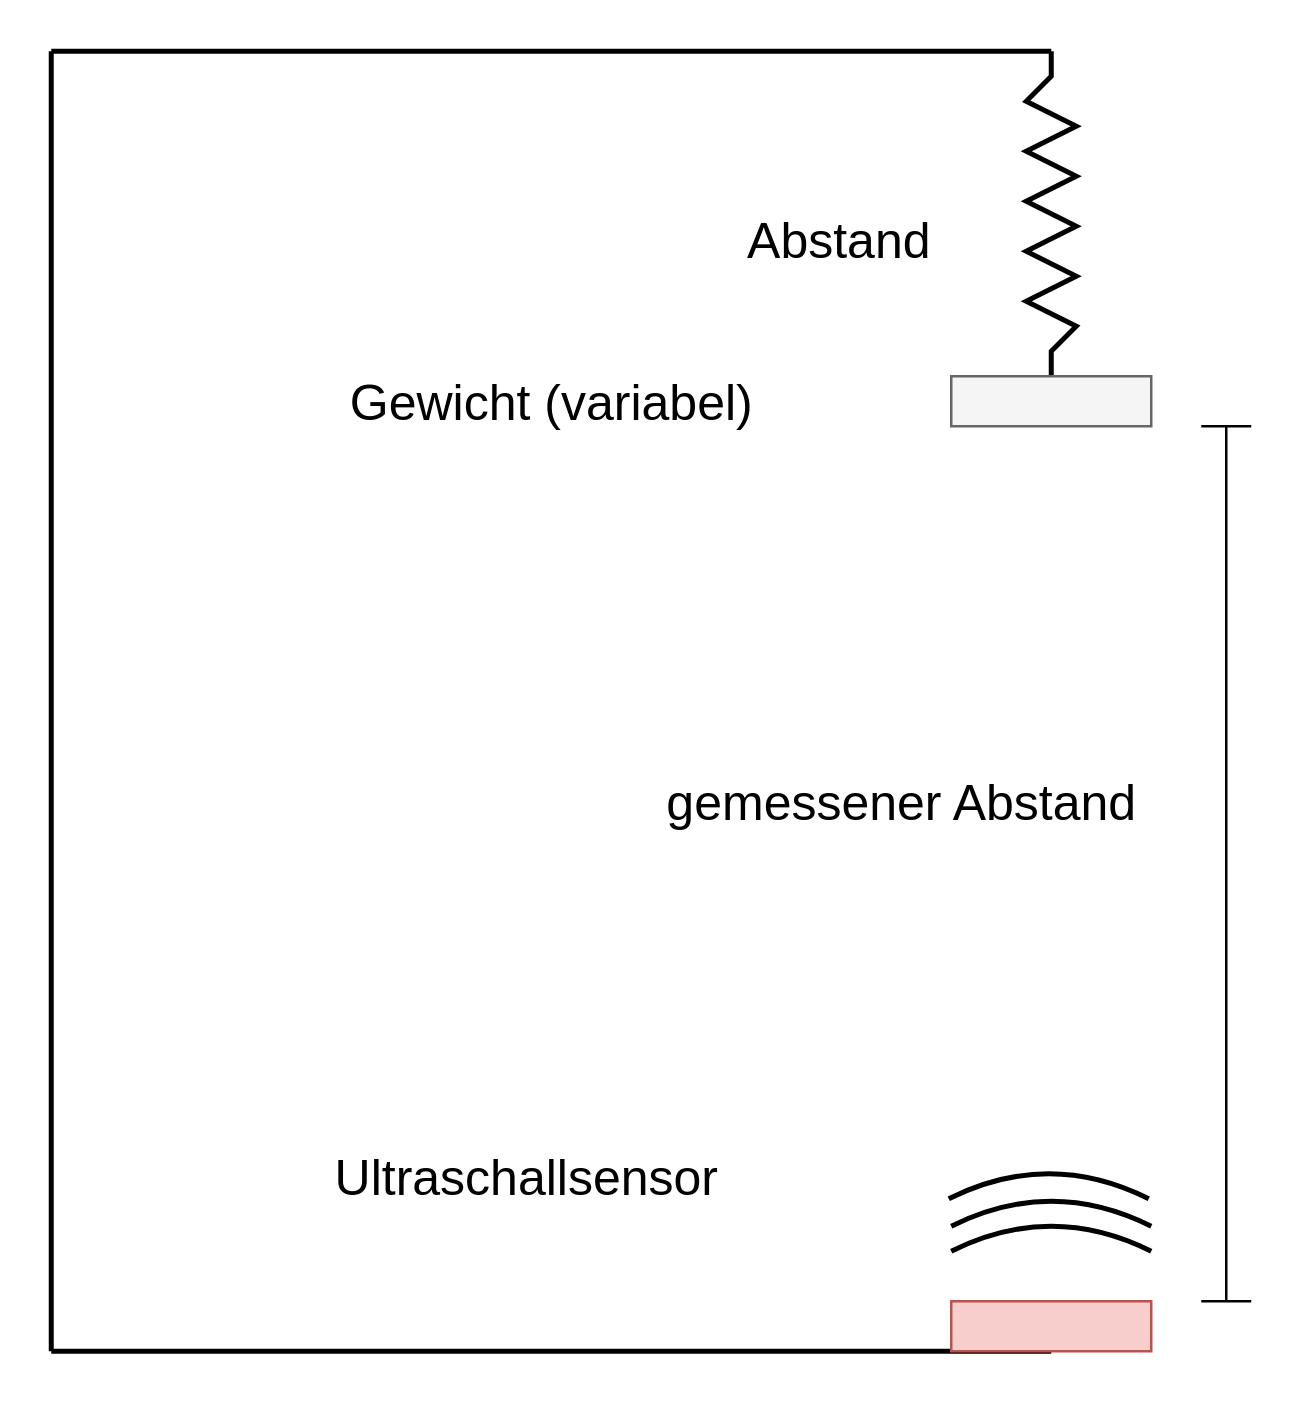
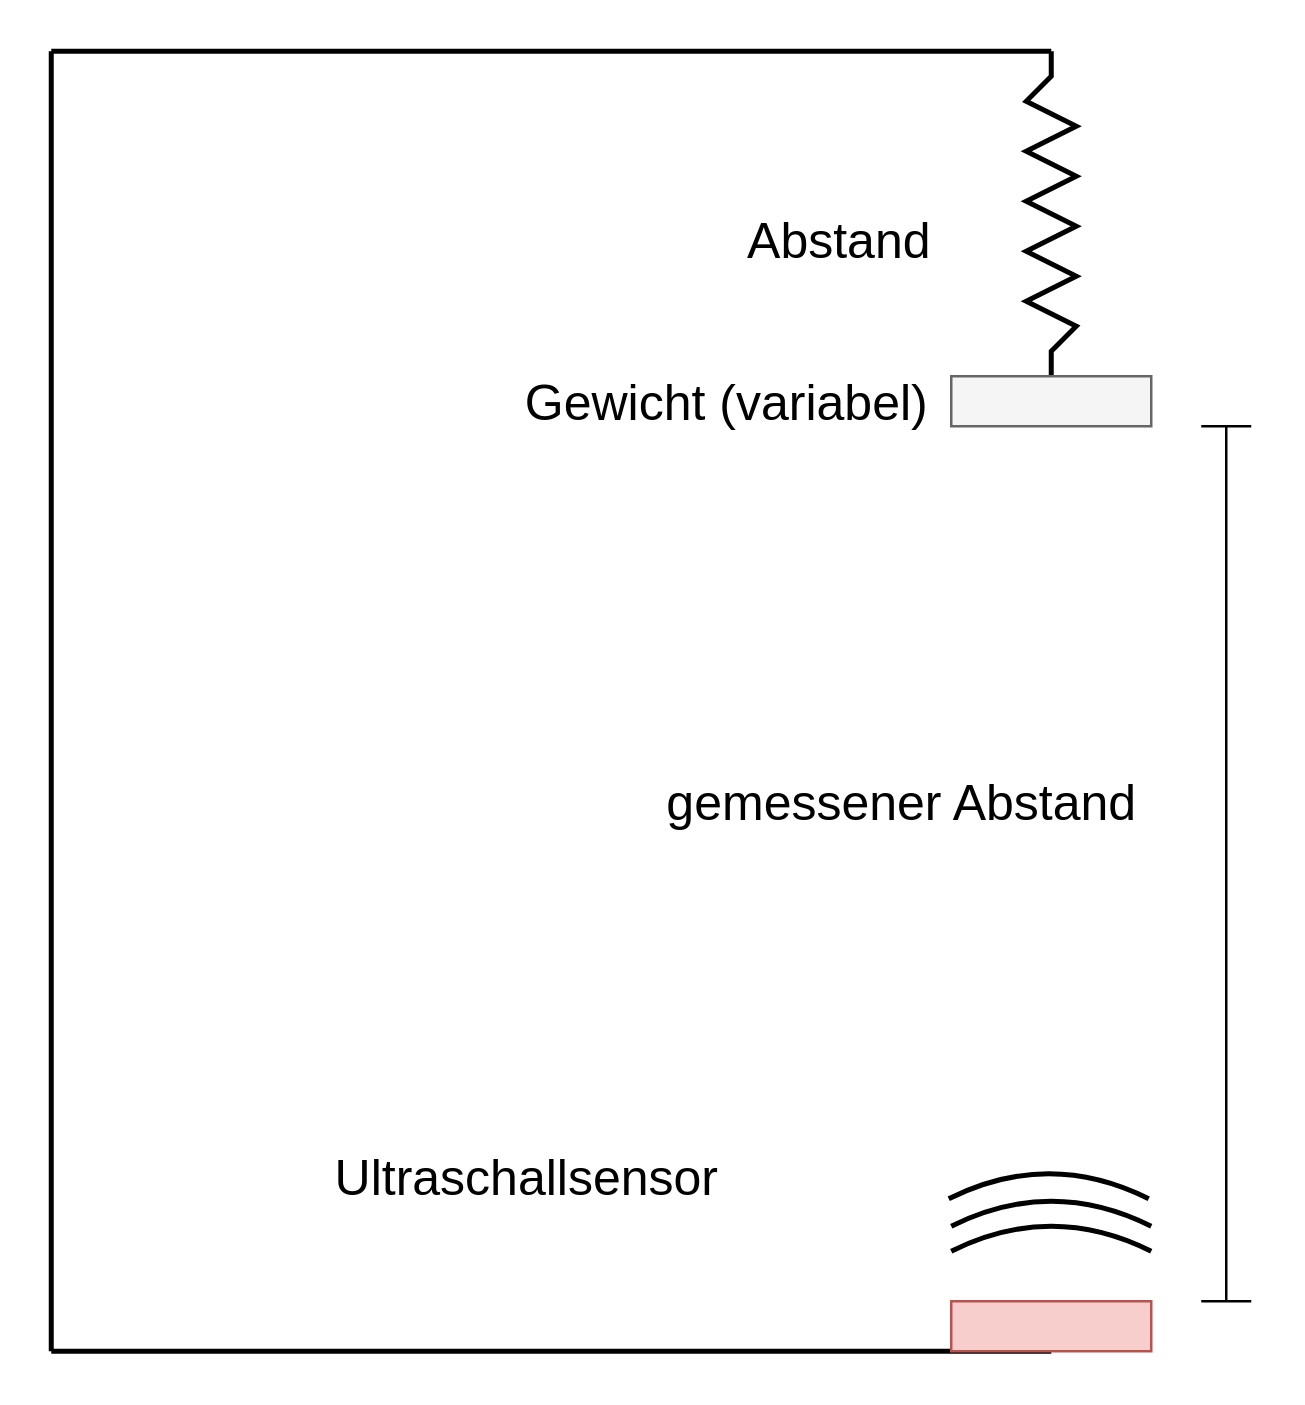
node "Gewicht (variabel)": moved (551, 401) -> (726, 401)
